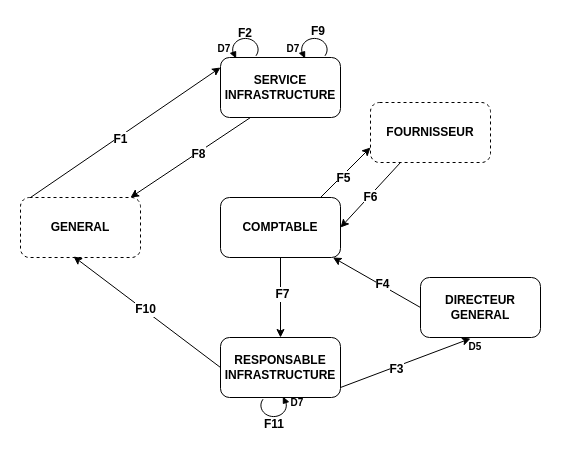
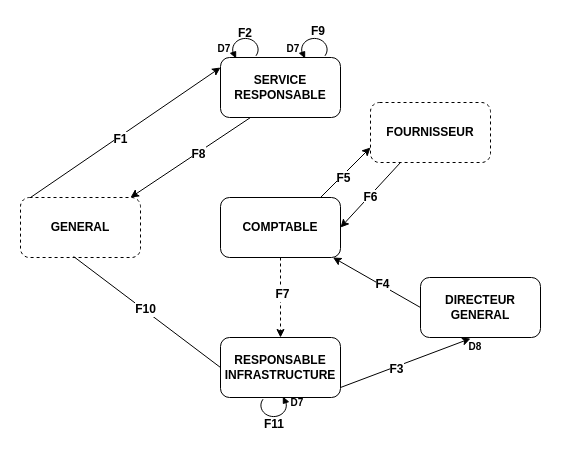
node "SERVICE INFRASTRUCTURE": label "SERVICE INFRASTRUCTURE" -> "SERVICE RESPONSABLE"
edge "RESPONSABLE INFRASTRUCTURE" -> "GENERAL": arrowhead classic -> none
edge "COMPTABLE" -> "RESPONSABLE INFRASTRUCTURE": style solid -> dashed
node "D5": label "D5" -> "D8"
